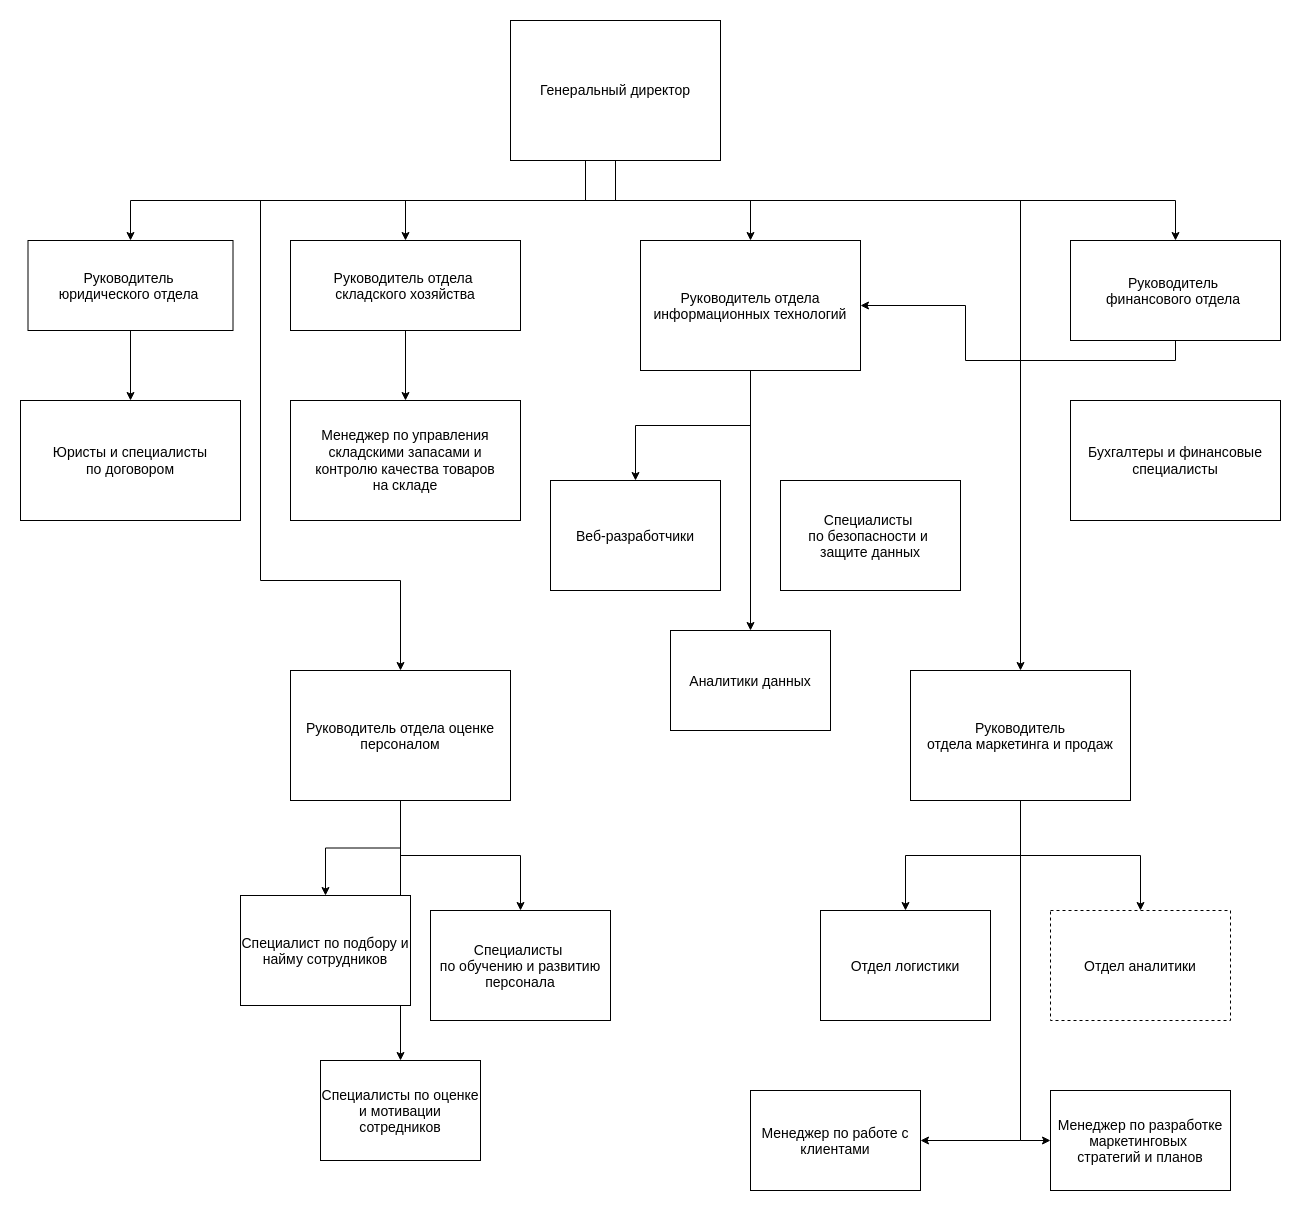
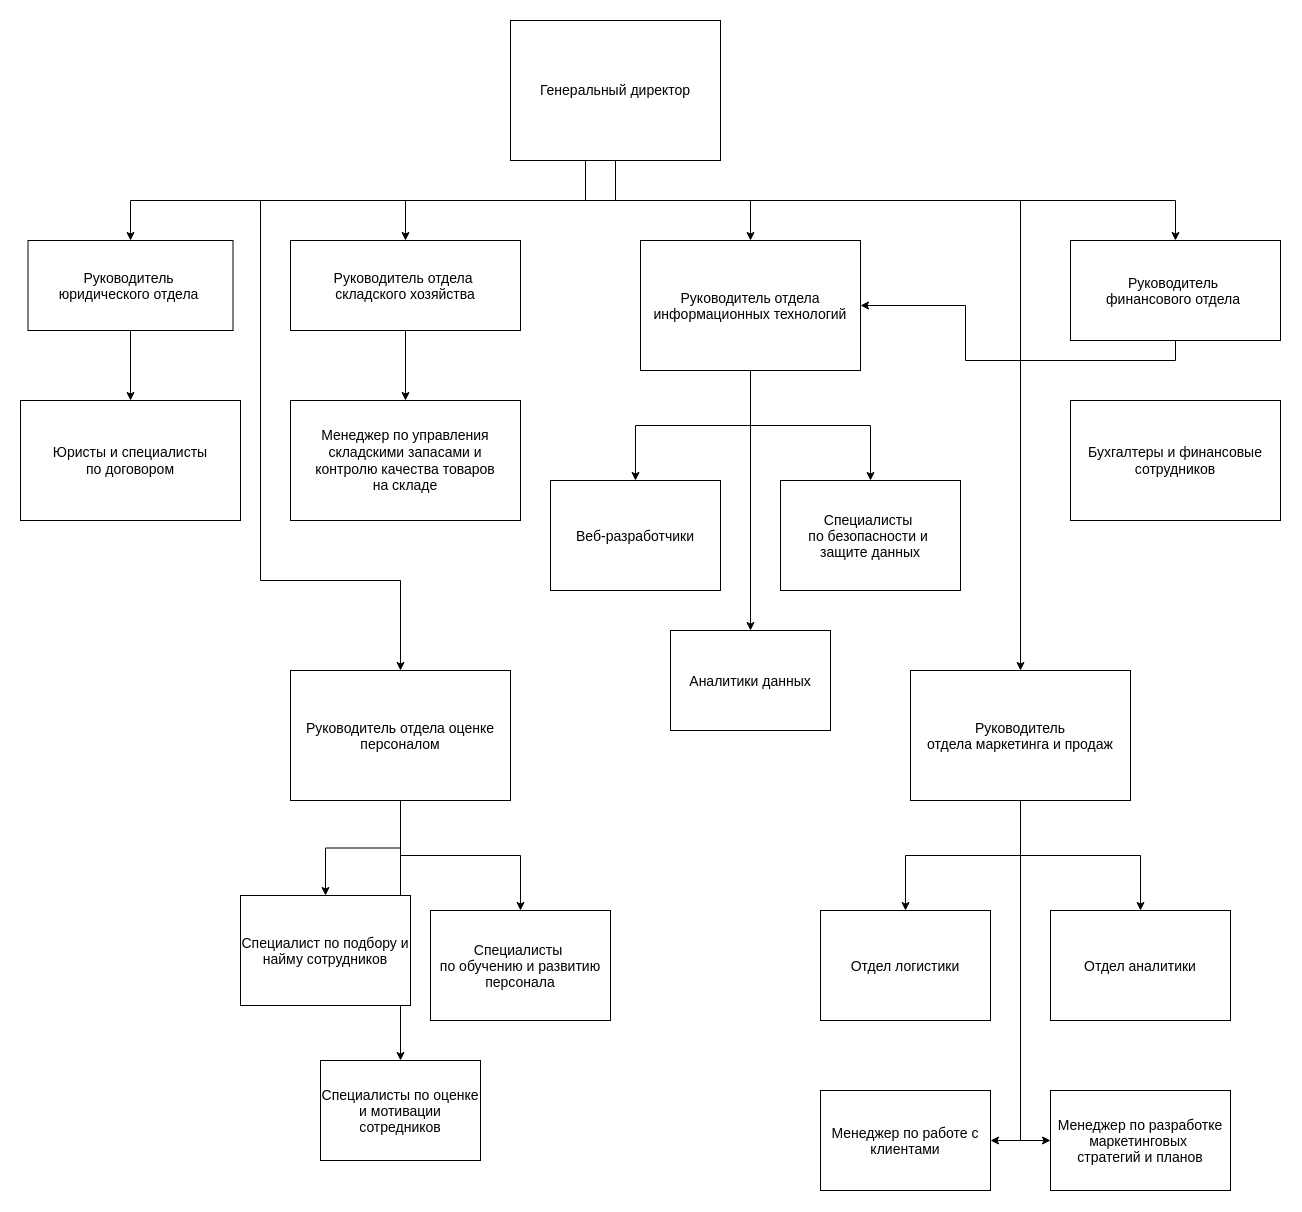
edge "Руководитель отдела информационных технологий" -> "Специалисты по безопасности и защите данных": added
node "Бухгалтеры и финансовые специалисты": label "Бухгалтеры и финансовые специалисты" -> "Бухгалтеры и финансовые сотрудников"
node "Отдел аналитики": style dashed -> solid
node "Менеджер по работе с клиентами": moved (836, 1141) -> (906, 1141)
